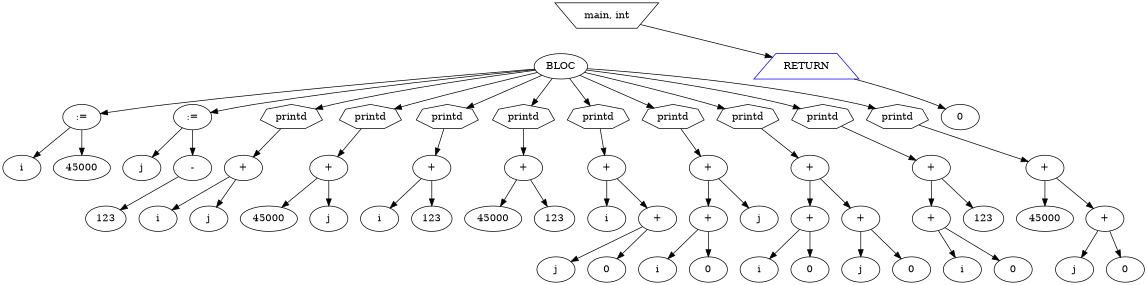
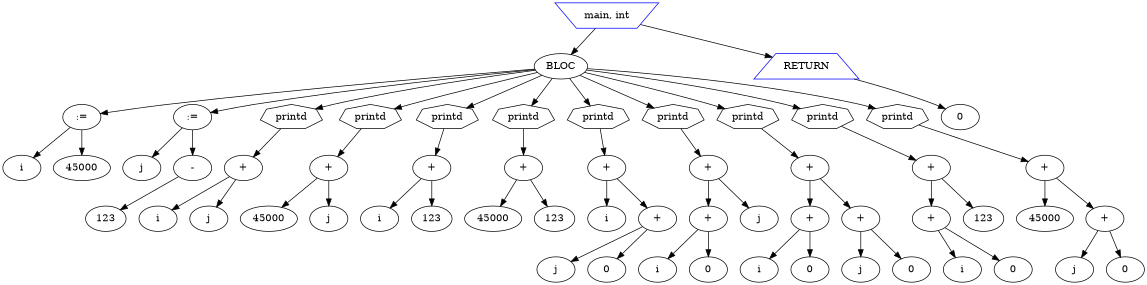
node "main, int": color black -> blue
edge "main, int" -> "BLOC": added
